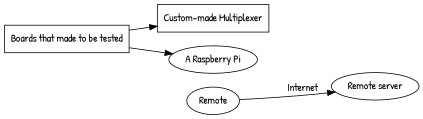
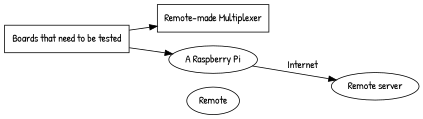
node "Custom-made Multiplexer": label "Custom-made Multiplexer" -> "Remote-made Multiplexer"
node "Boards that made to be tested": label "Boards that made to be tested" -> "Boards that need to be tested"
edge "Remote" -> "Remote server": now "A Raspberry Pi" -> "Remote server"
